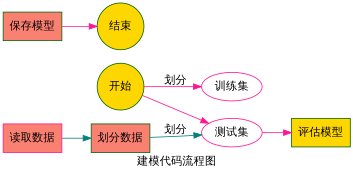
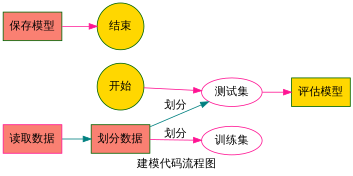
edge "开始" -> "训练集": now "划分数据" -> "训练集"
